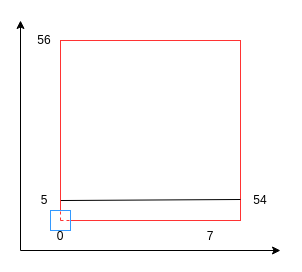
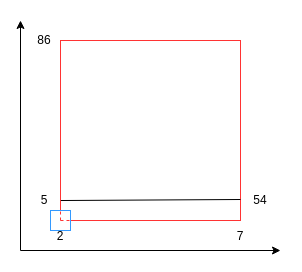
node "56": label "56" -> "86"
node "0": label "0" -> "2"
node "7": moved (211, 237) -> (241, 237)
